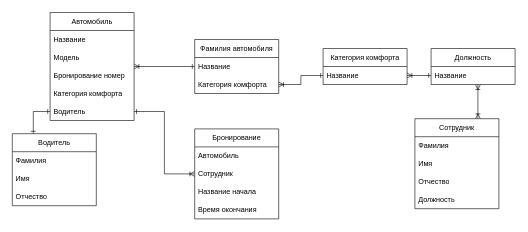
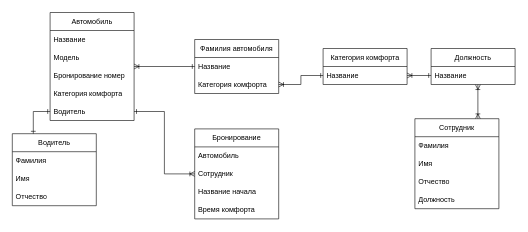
node "Время окончания": label "Время окончания" -> "Время комфорта"
